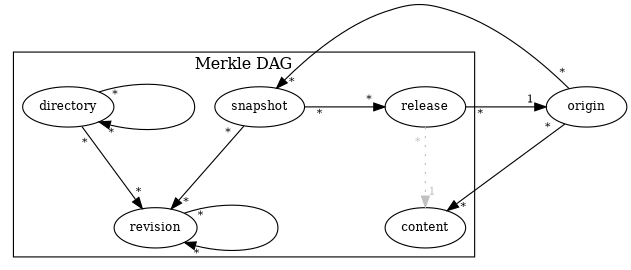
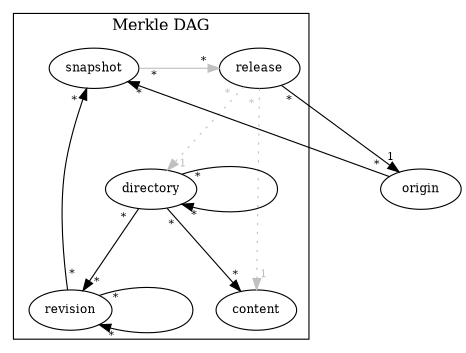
edge "snapshot" -> "release": color black -> grey
edge "release" -> "directory": added
edge "snapshot" -> "revision": reversed
edge "origin" -> "content": now "directory" -> "content"
